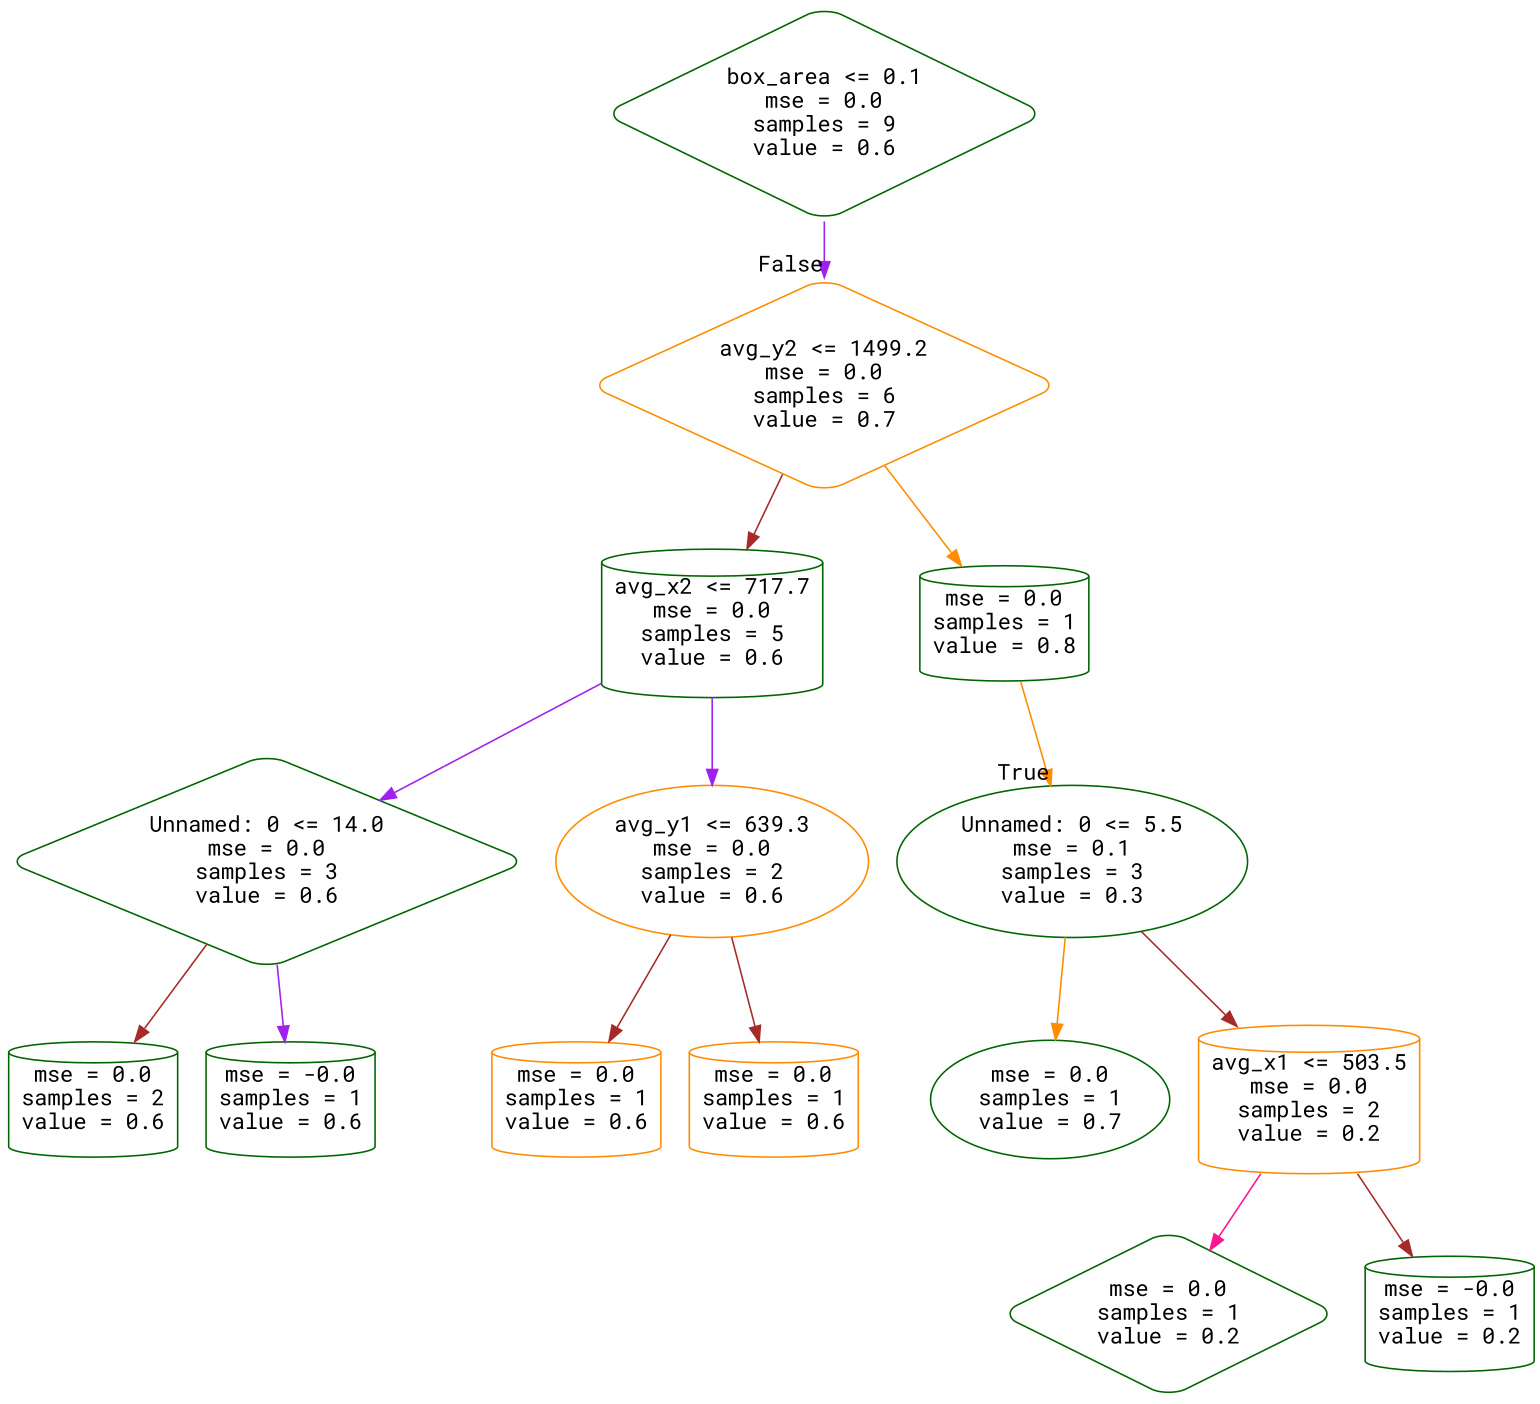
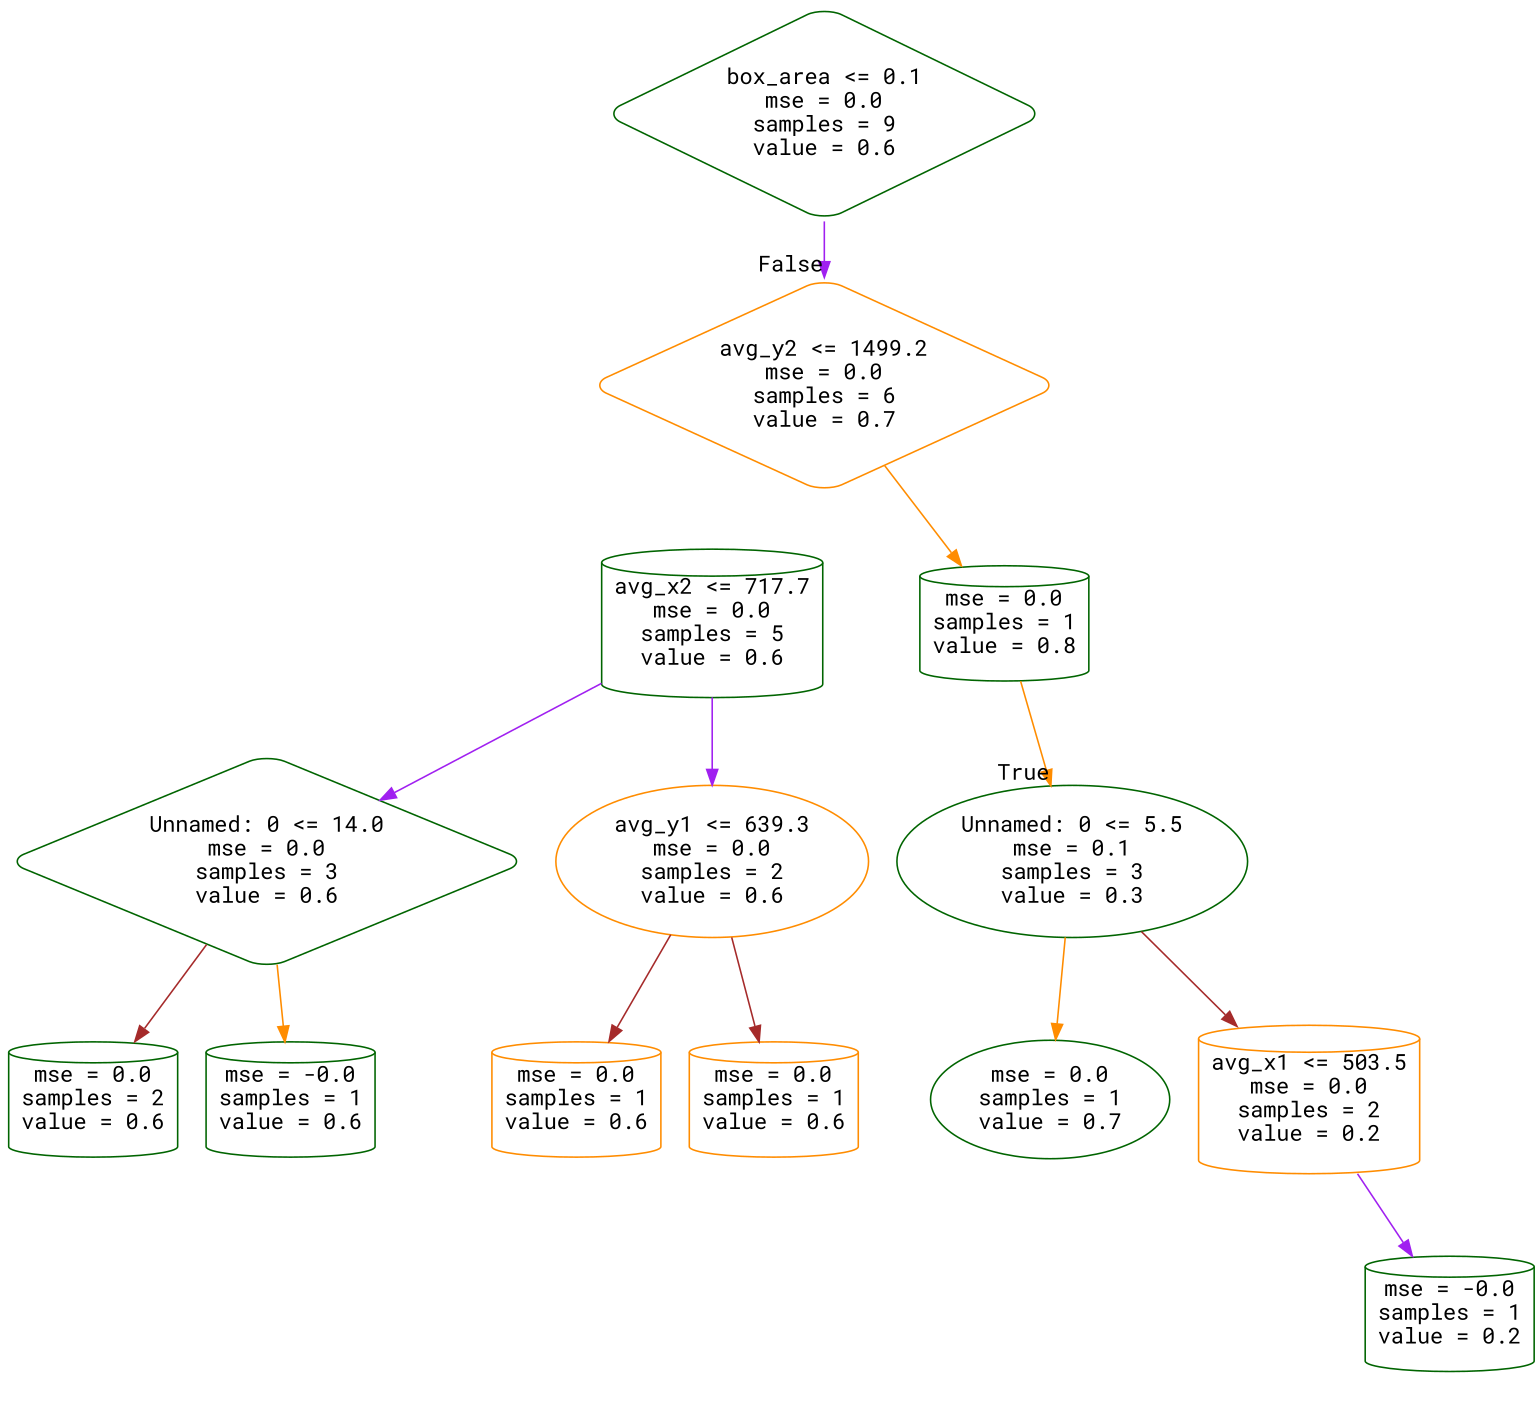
edge "avg_y2 <= 1499.2 mse = 0.0 samples = 6 value = 0.7" -> "avg_x2 <= 717.7 mse = 0.0 samples = 5 value = 0.6": removed
edge "Unnamed: 0 <= 14.0 mse = 0.0 samples = 3 value = 0.6" -> "mse = -0.0 samples = 1 value = 0.6": color purple -> darkorange
edge "avg_x1 <= 503.5 mse = 0.0 samples = 2 value = 0.2" -> "mse = -0.0 samples = 1 value = 0.2": color brown -> purple
node "mse = 0.0 samples = 1 value = 0.2": removed
